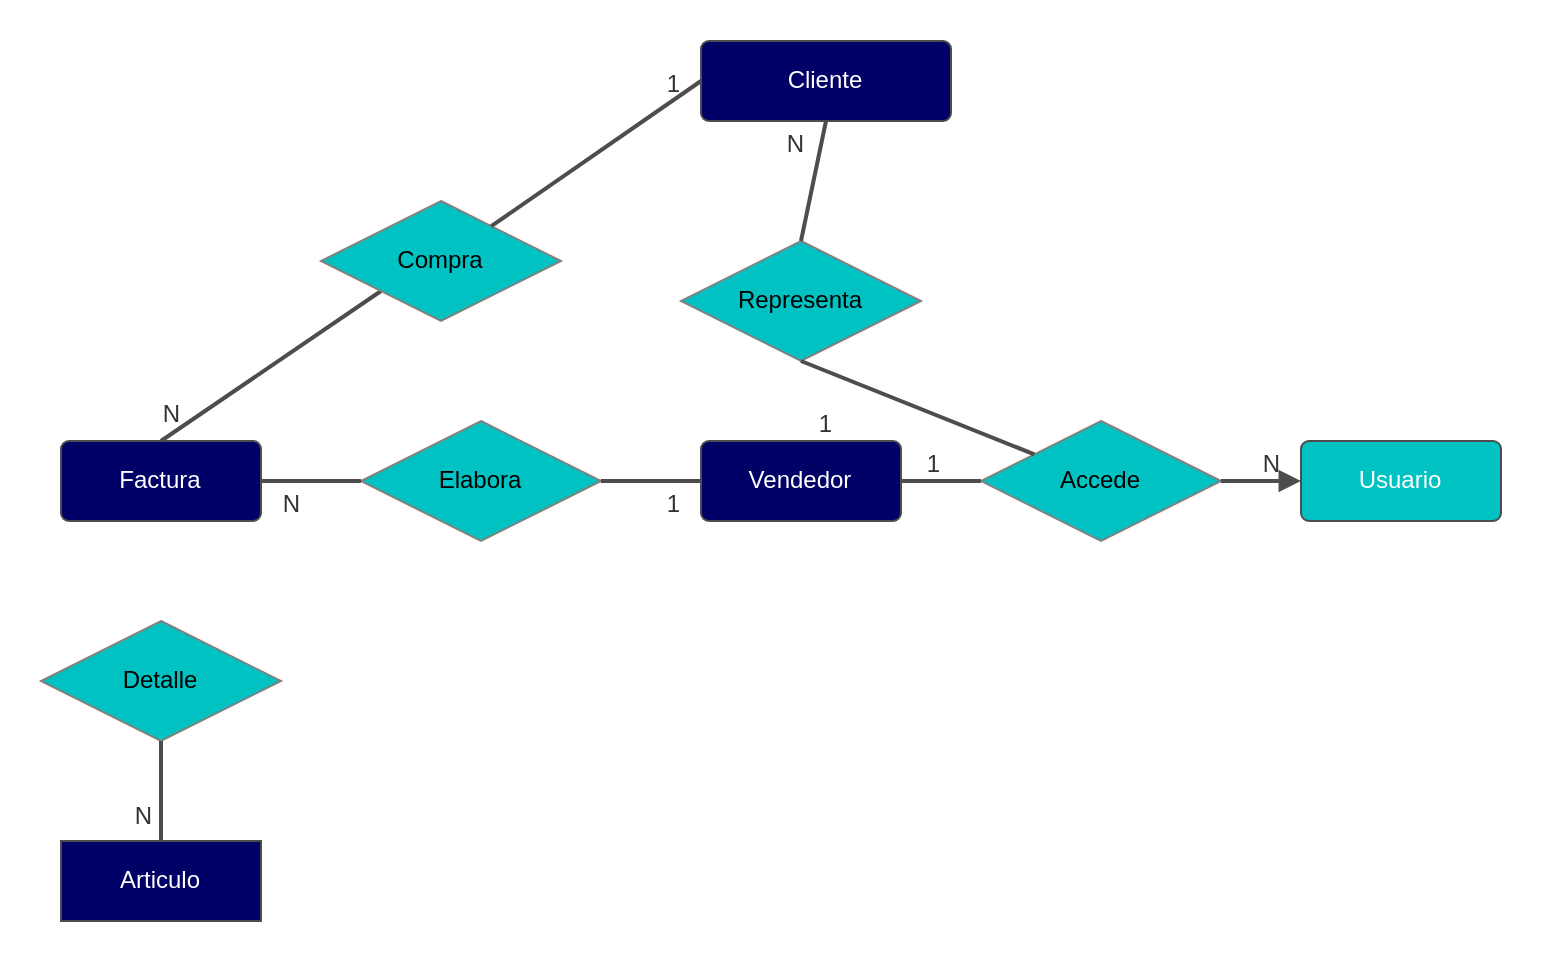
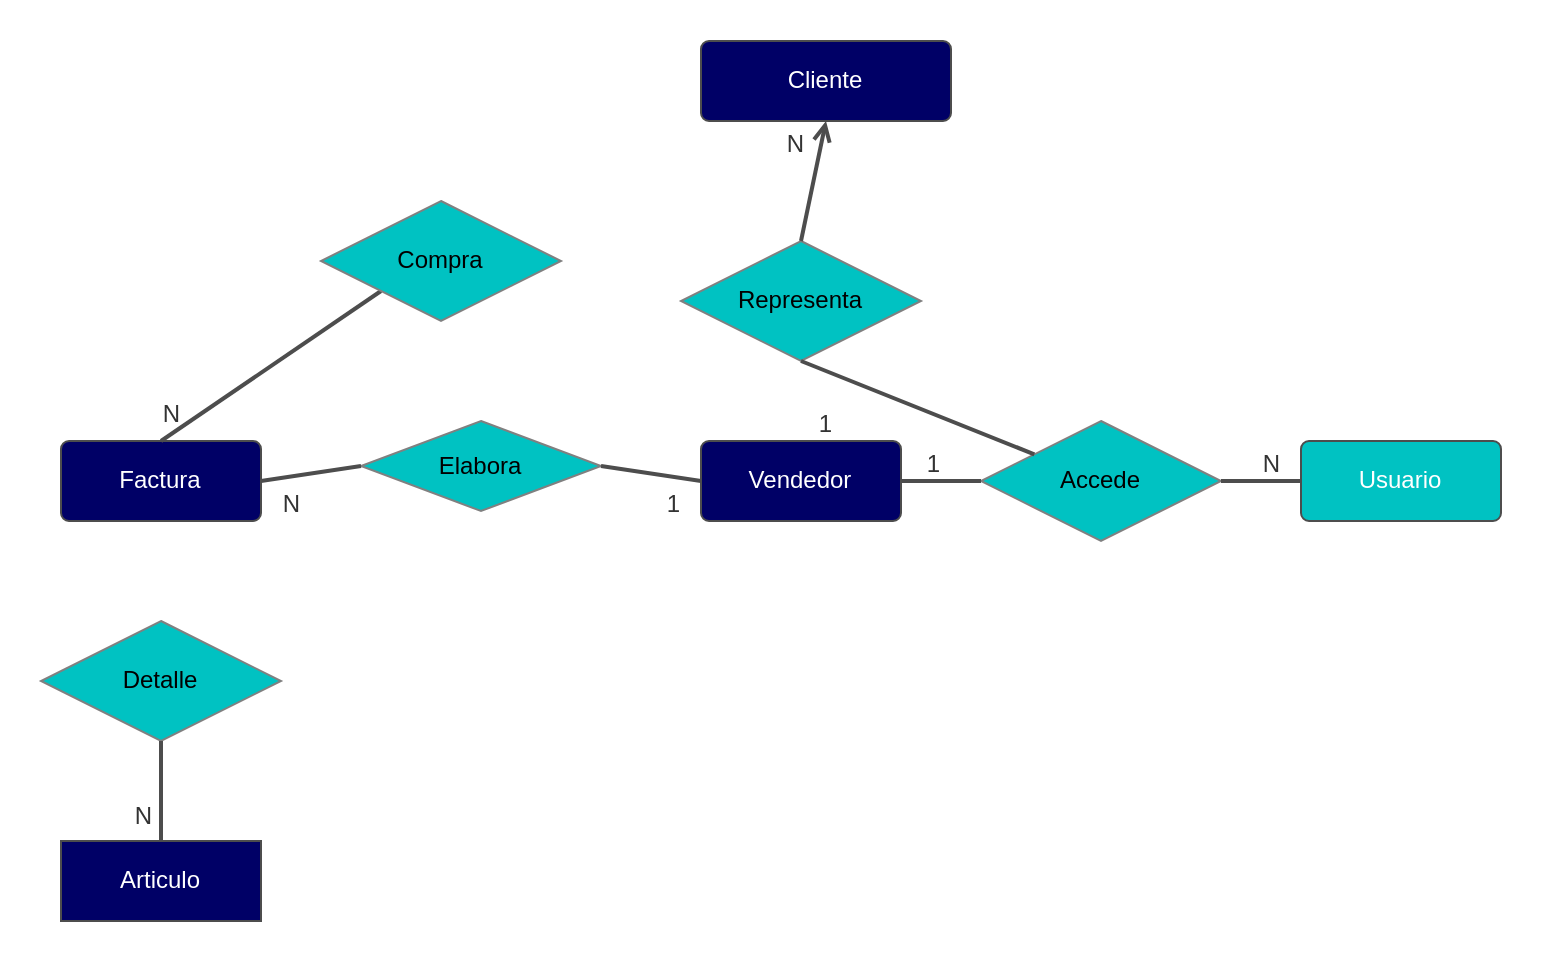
edge "Cliente" -- "Representa": arrowhead none -> open
edge "Cliente" -- "Compra": removed, label "1"
node "Elabora": size 240x120 -> 240x90
edge "Accede" -> "Usuario": arrowhead block -> none
